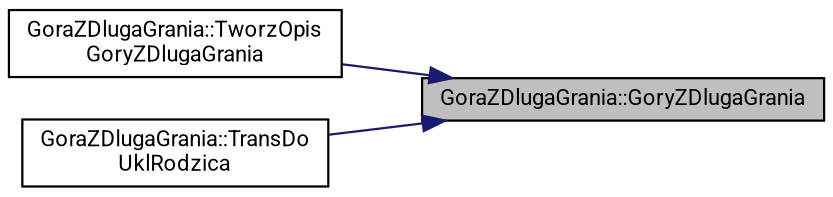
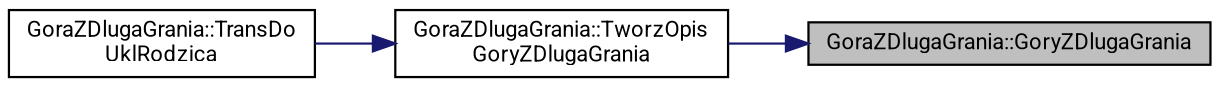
edge "GoraZDlugaGrania::TransDo UklRodzica" -> "GoraZDlugaGrania::GoryZDlugaGrania": now "GoraZDlugaGrania::TransDo UklRodzica" -> "GoraZDlugaGrania::TworzOpis GoryZDlugaGrania"
